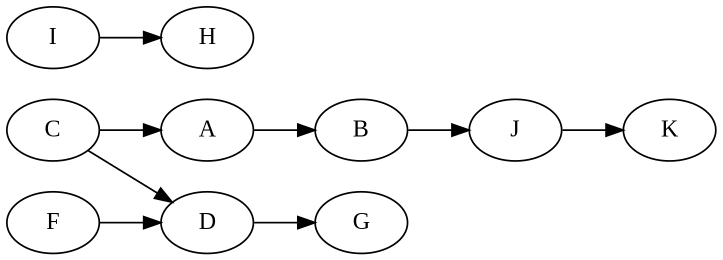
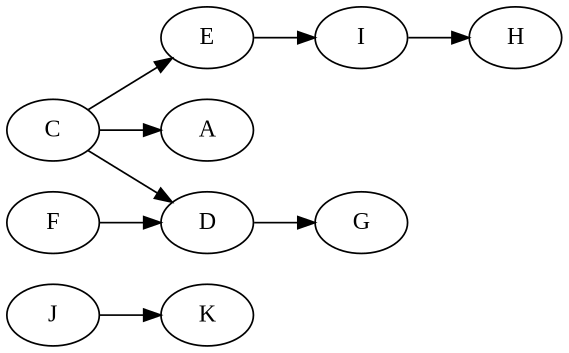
node "E": added
node "B": removed
